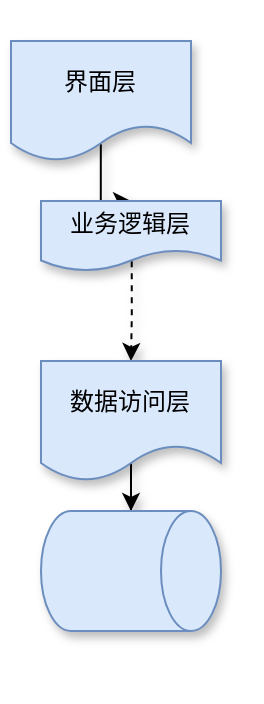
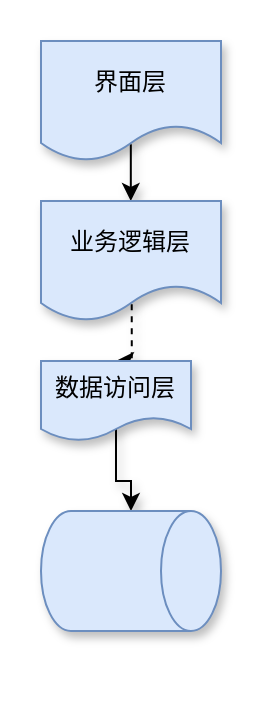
node "界面层": moved (101, 101) -> (131, 101)
node "业务逻辑层": size 180x70 -> 180x120
node "数据访问层": size 180x120 -> 150x80
